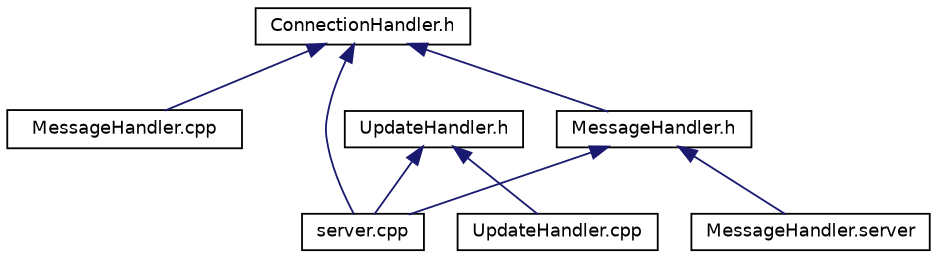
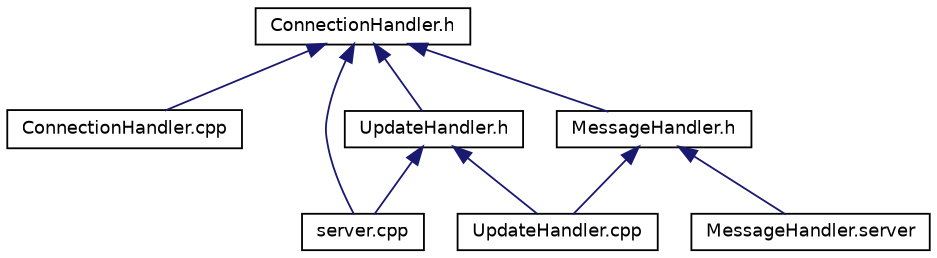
edge "UpdateHandler.h" -> "ConnectionHandler.h": added
node "MessageHandler.cpp": label "MessageHandler.cpp" -> "ConnectionHandler.cpp"
edge "server.cpp" -> "MessageHandler.h": now "UpdateHandler.cpp" -> "MessageHandler.h"
